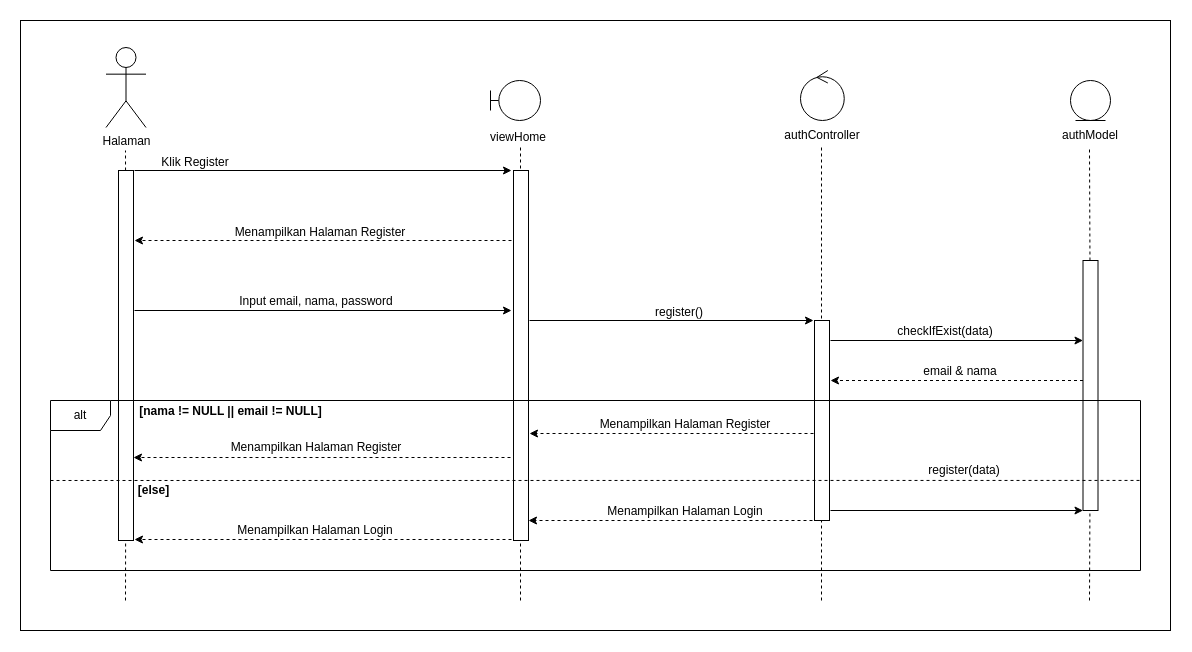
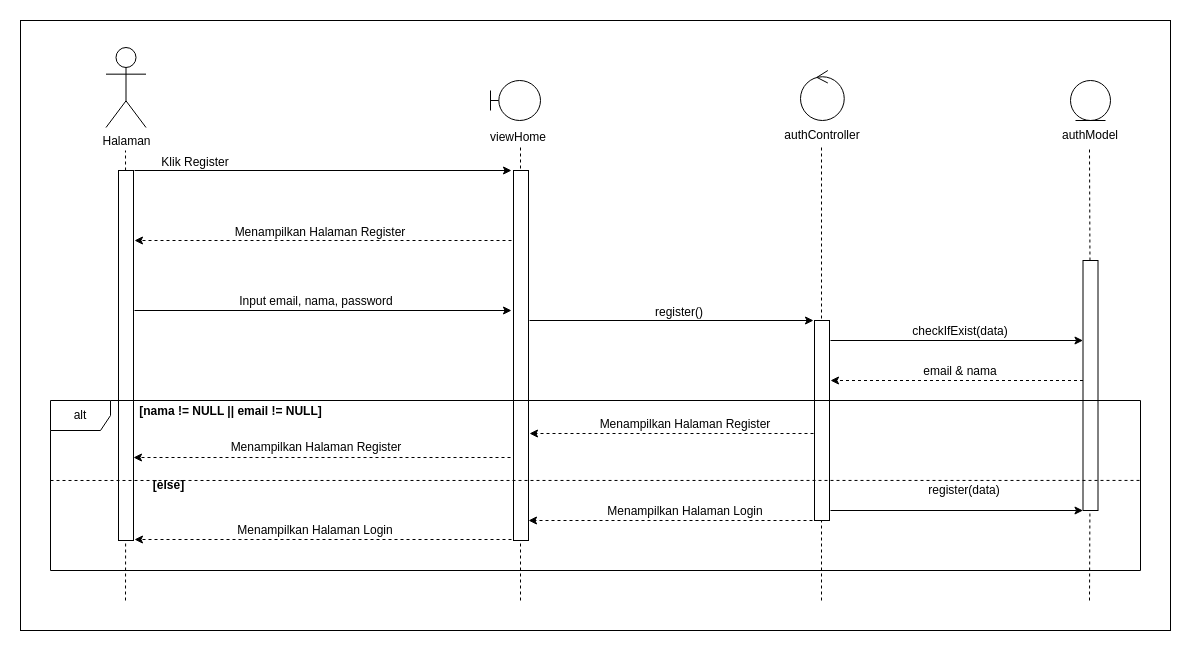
node "checkIfExist(data)": moved (946, 332) -> (961, 332)
node "register(data)": moved (965, 471) -> (965, 491)
node "[else]": moved (154, 491) -> (169, 486)
